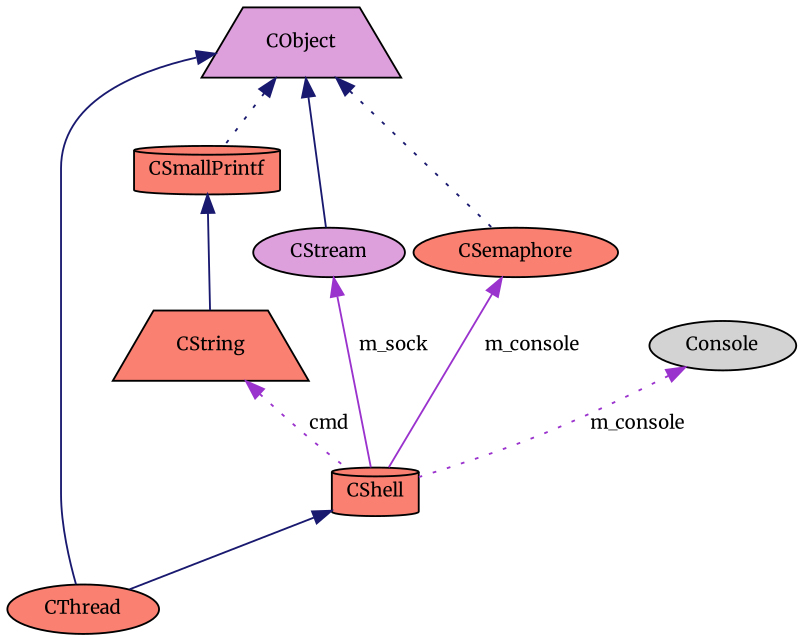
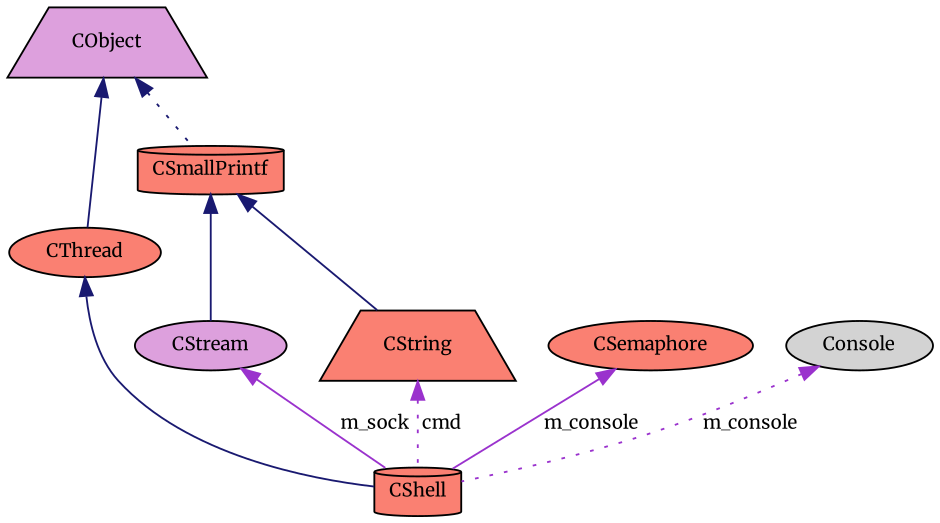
edge "CSemaphore" -> "CObject": removed
edge "CStream" -> "CObject": now "CStream" -> "CSmallPrintf"
edge "CThread" -> "CShell": reversed
